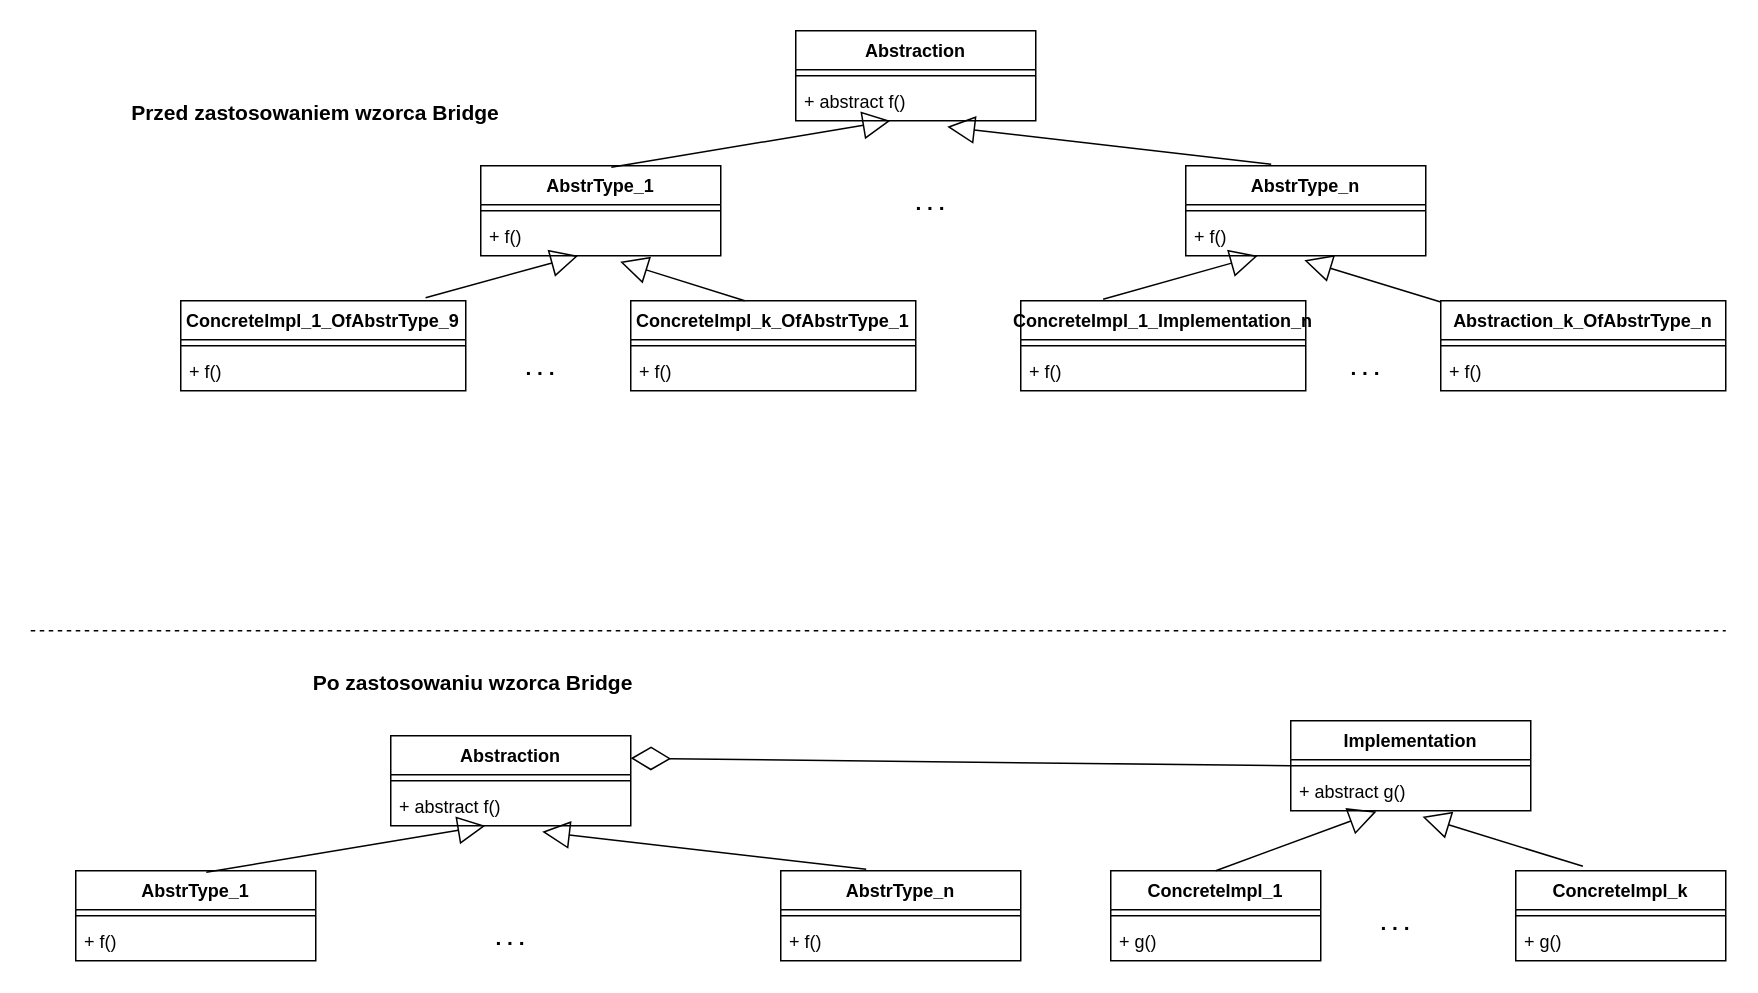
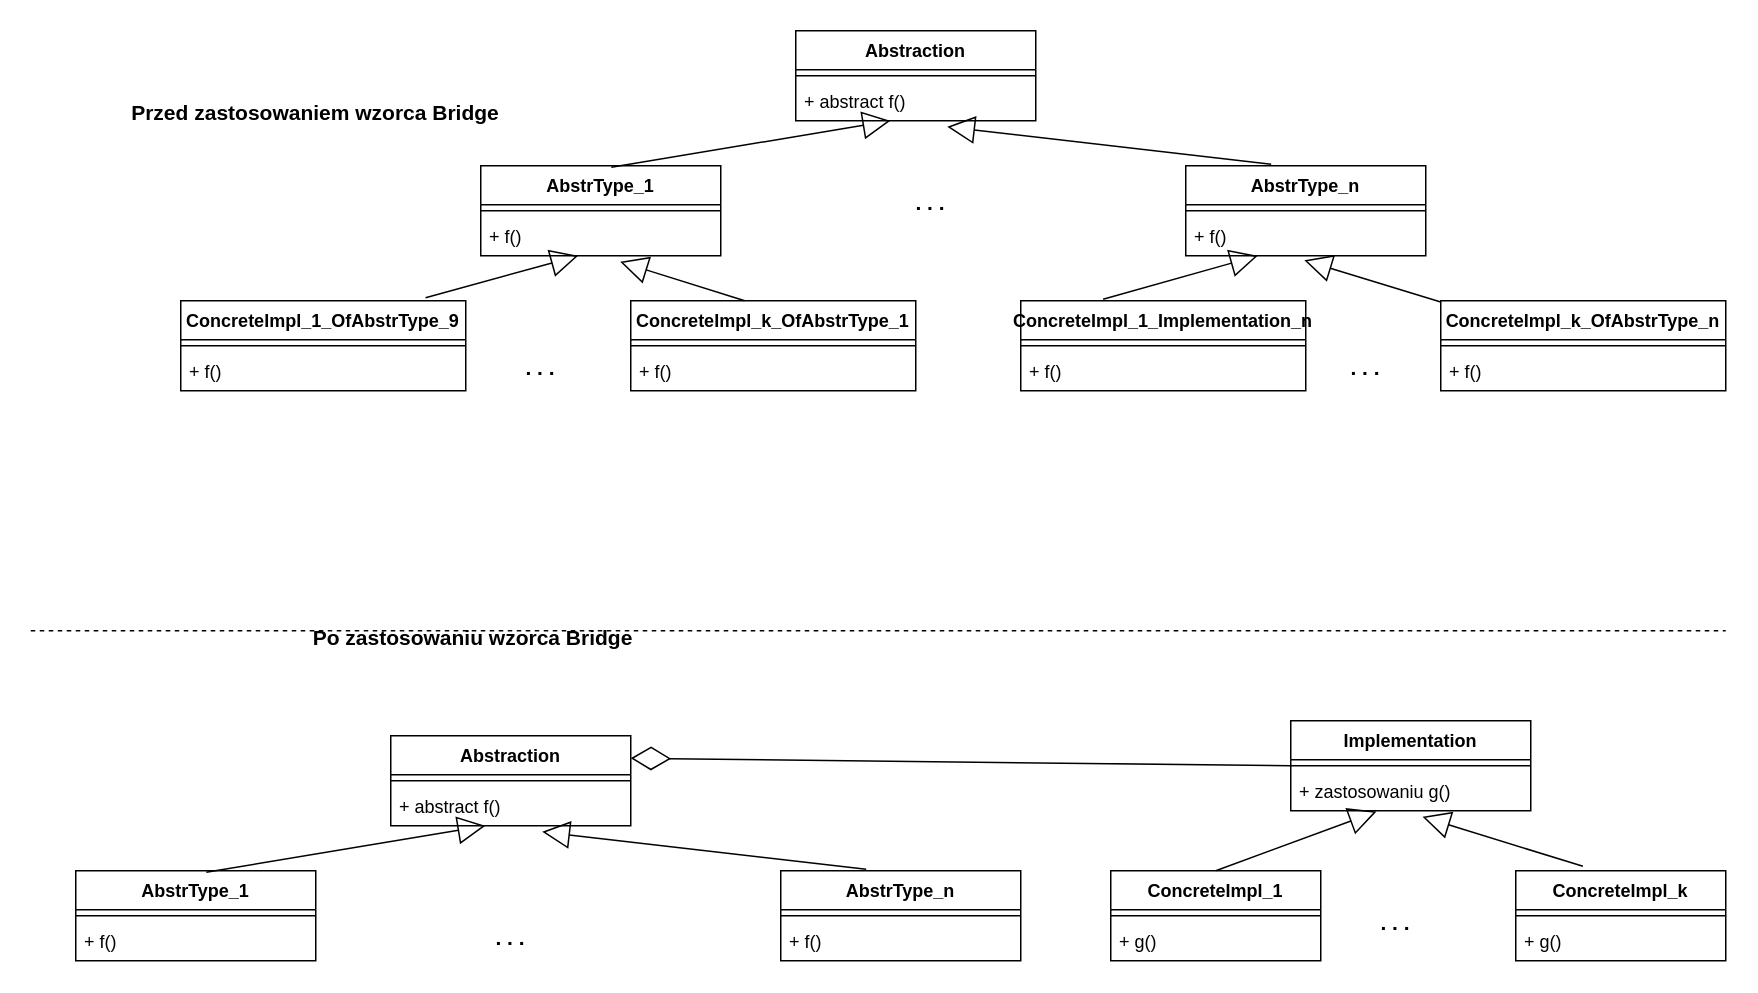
node "Abstraction_k_OfAbstrType_n": label "Abstraction_k_OfAbstrType_n" -> "ConcreteImpl_k_OfAbstrType_n"
node "Po zastosowaniu wzorca Bridge": moved (473, 683) -> (473, 638)
node "+ abstract g()": label "+ abstract g()" -> "+ zastosowaniu g()"
